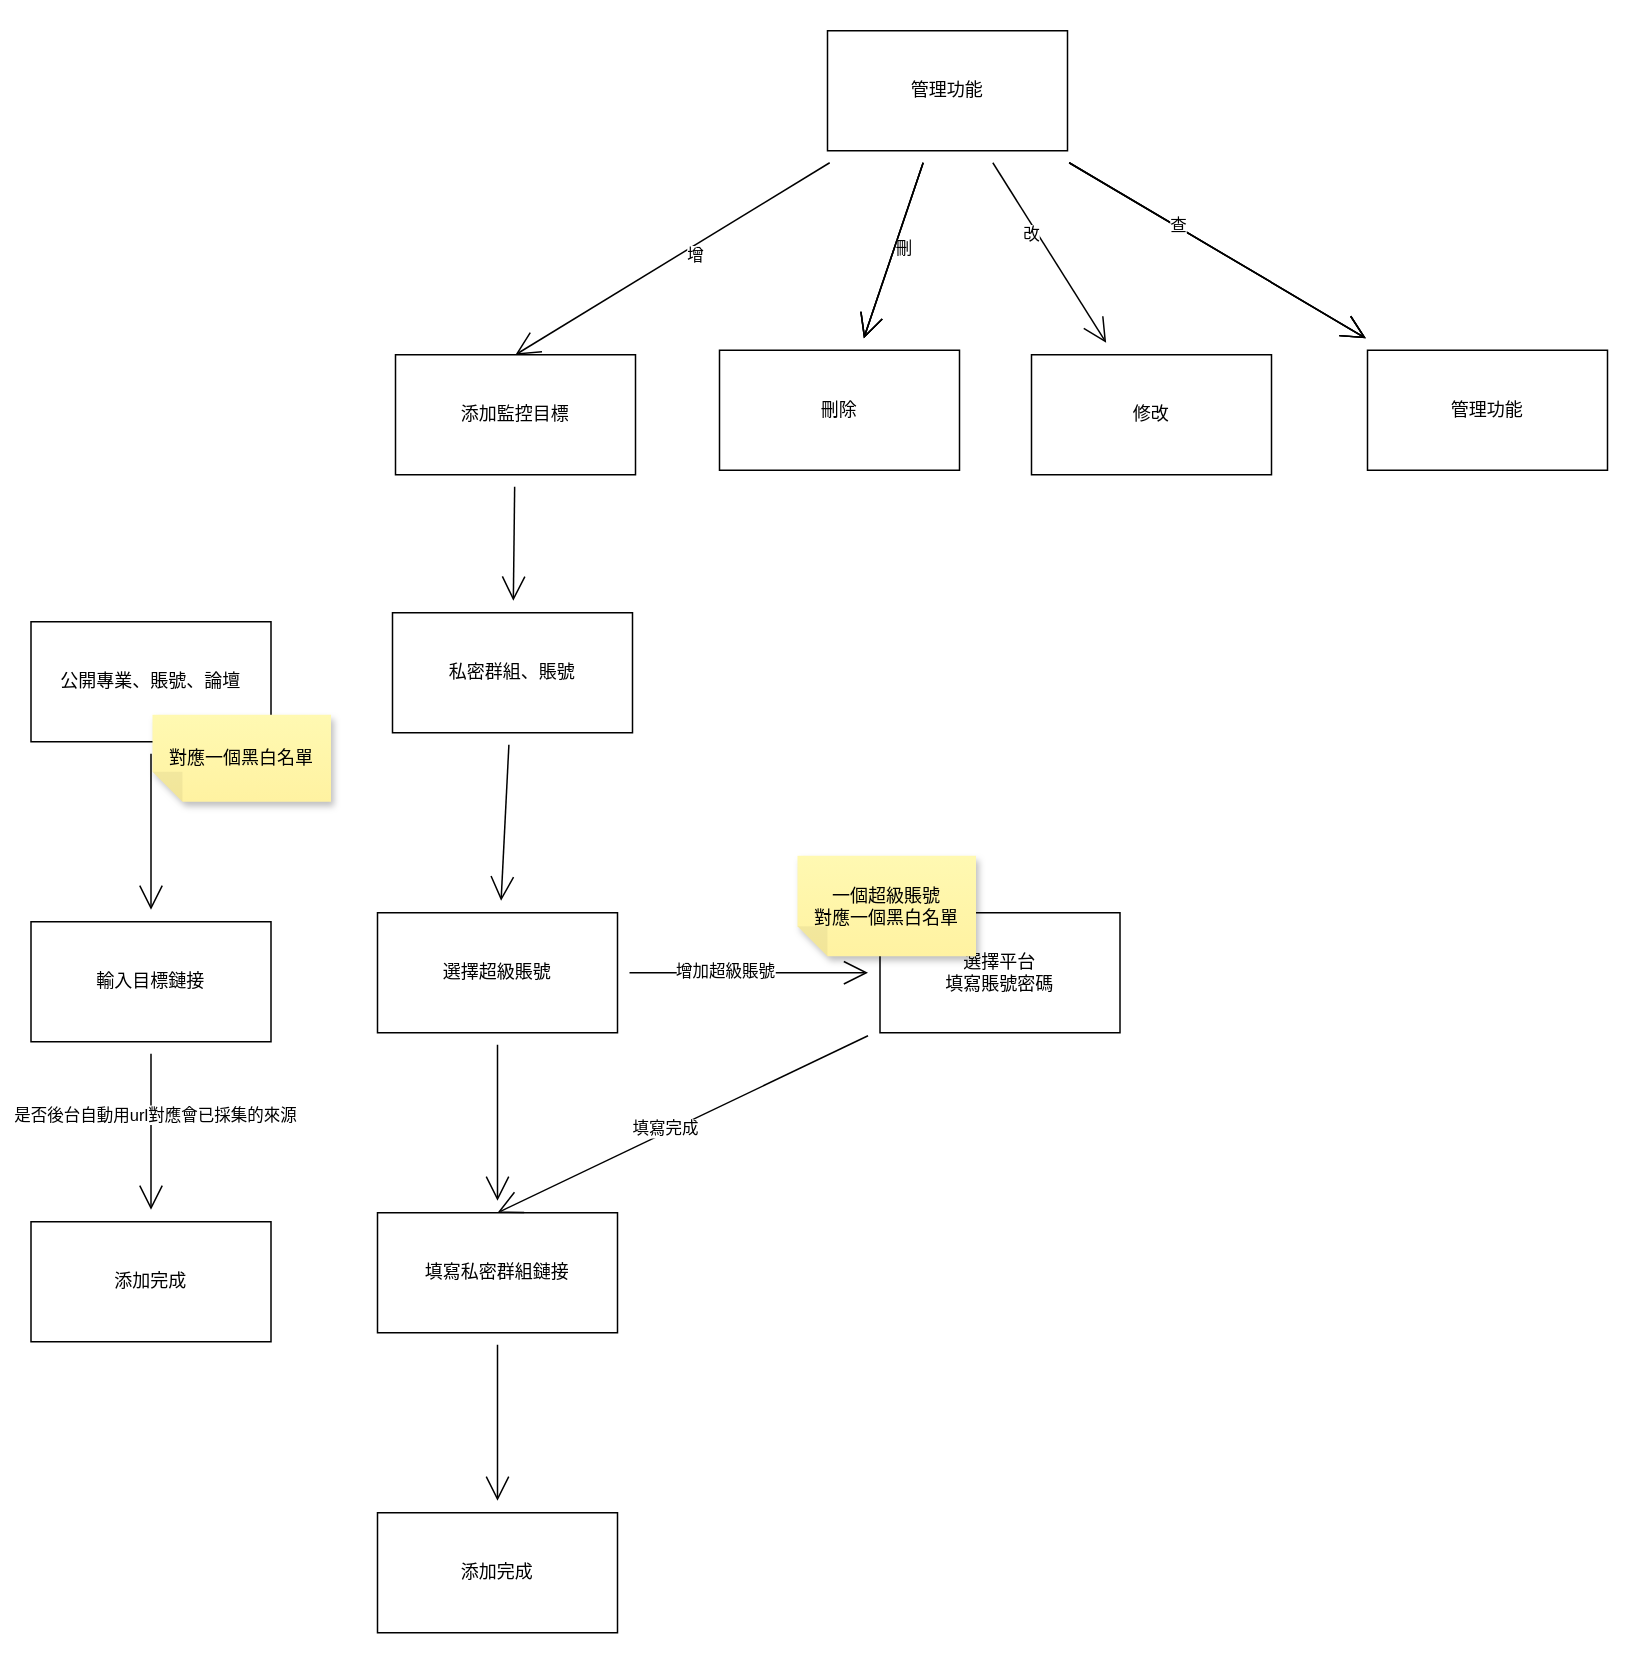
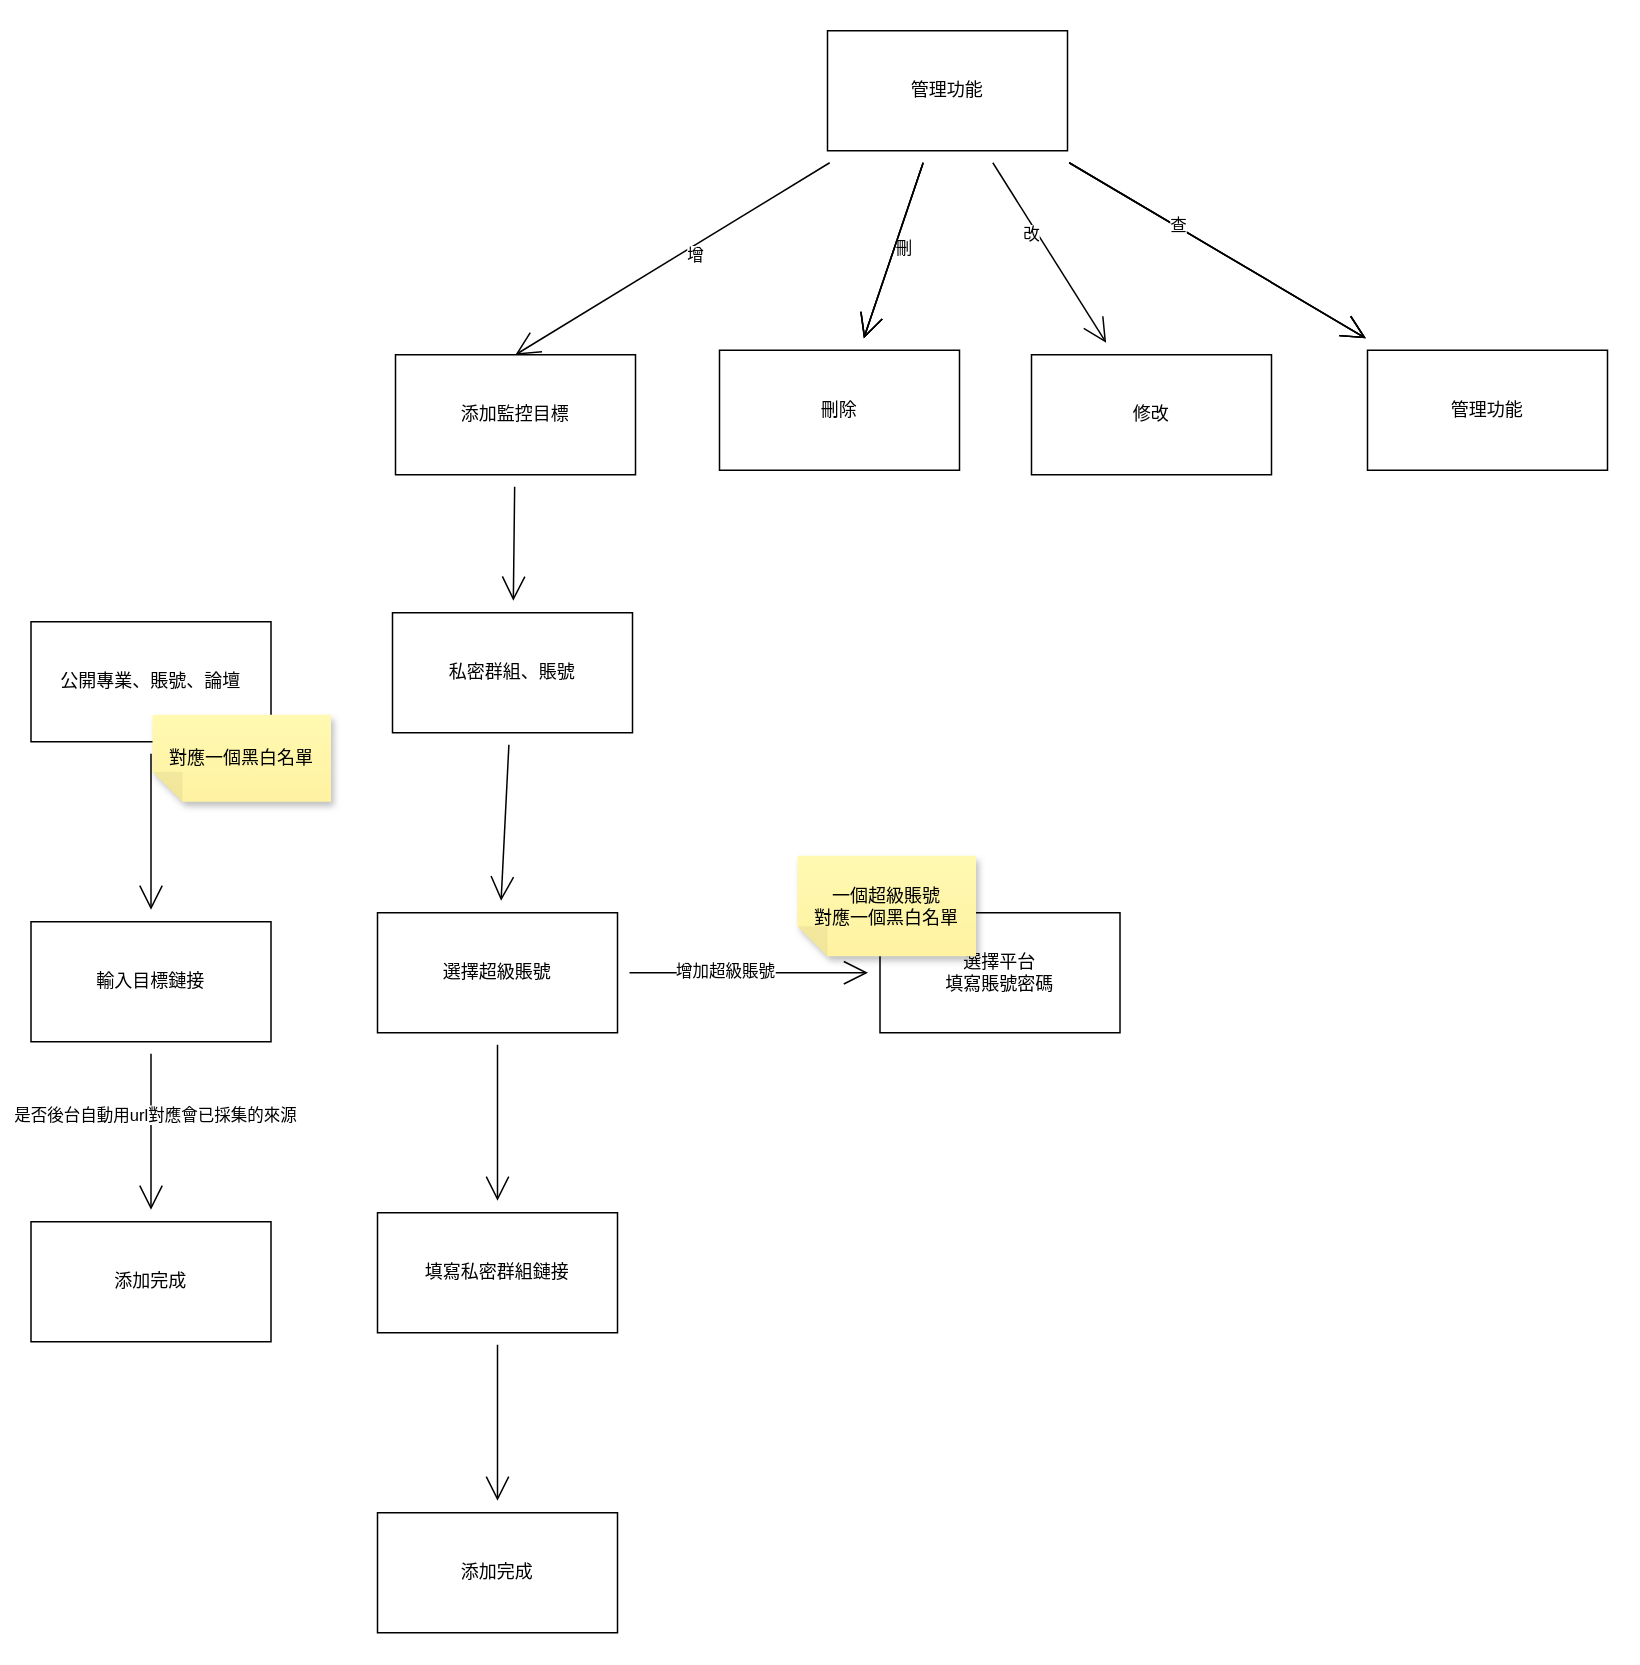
edge "選擇平台 填寫賬號密碼" -> "填寫私密群組鏈接": removed, label "填寫完成"
